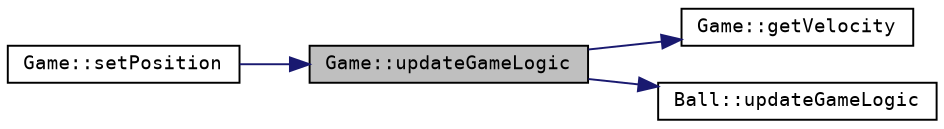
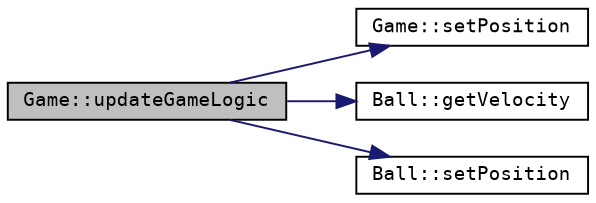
node "Game::getVelocity": label "Game::getVelocity" -> "Ball::getVelocity"
edge "Game::setPosition" -> "Game::updateGameLogic": reversed
node "Ball::updateGameLogic": label "Ball::updateGameLogic" -> "Ball::setPosition"
